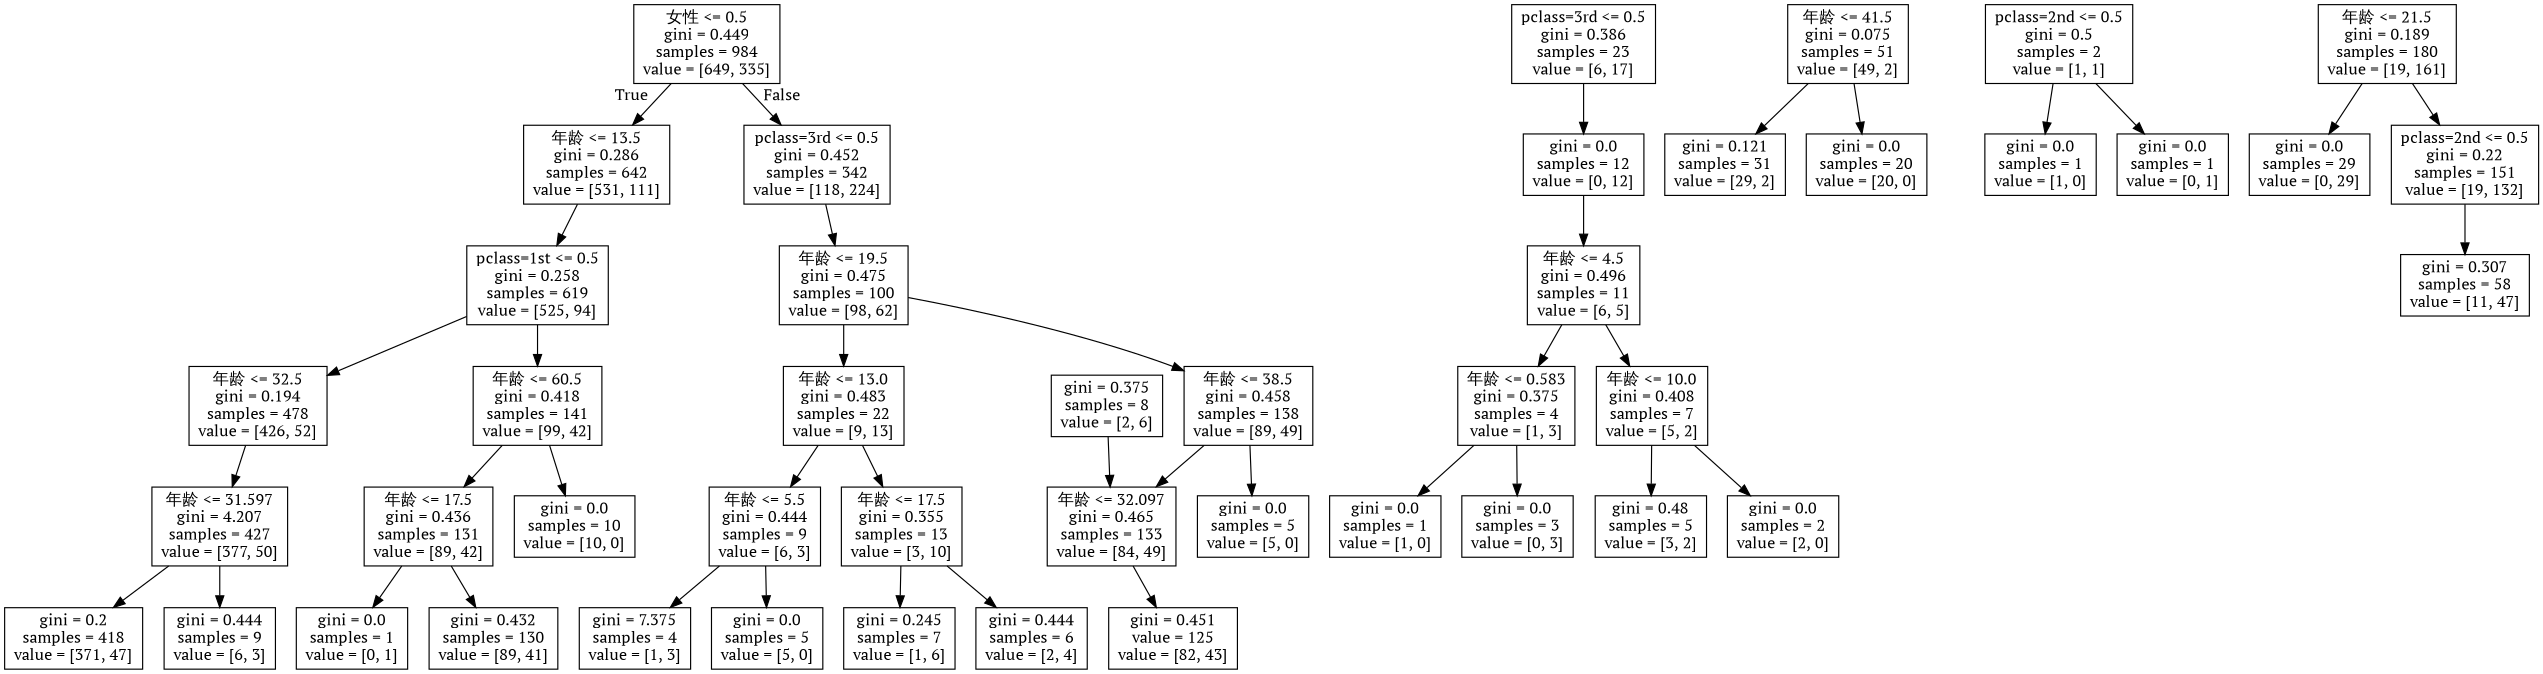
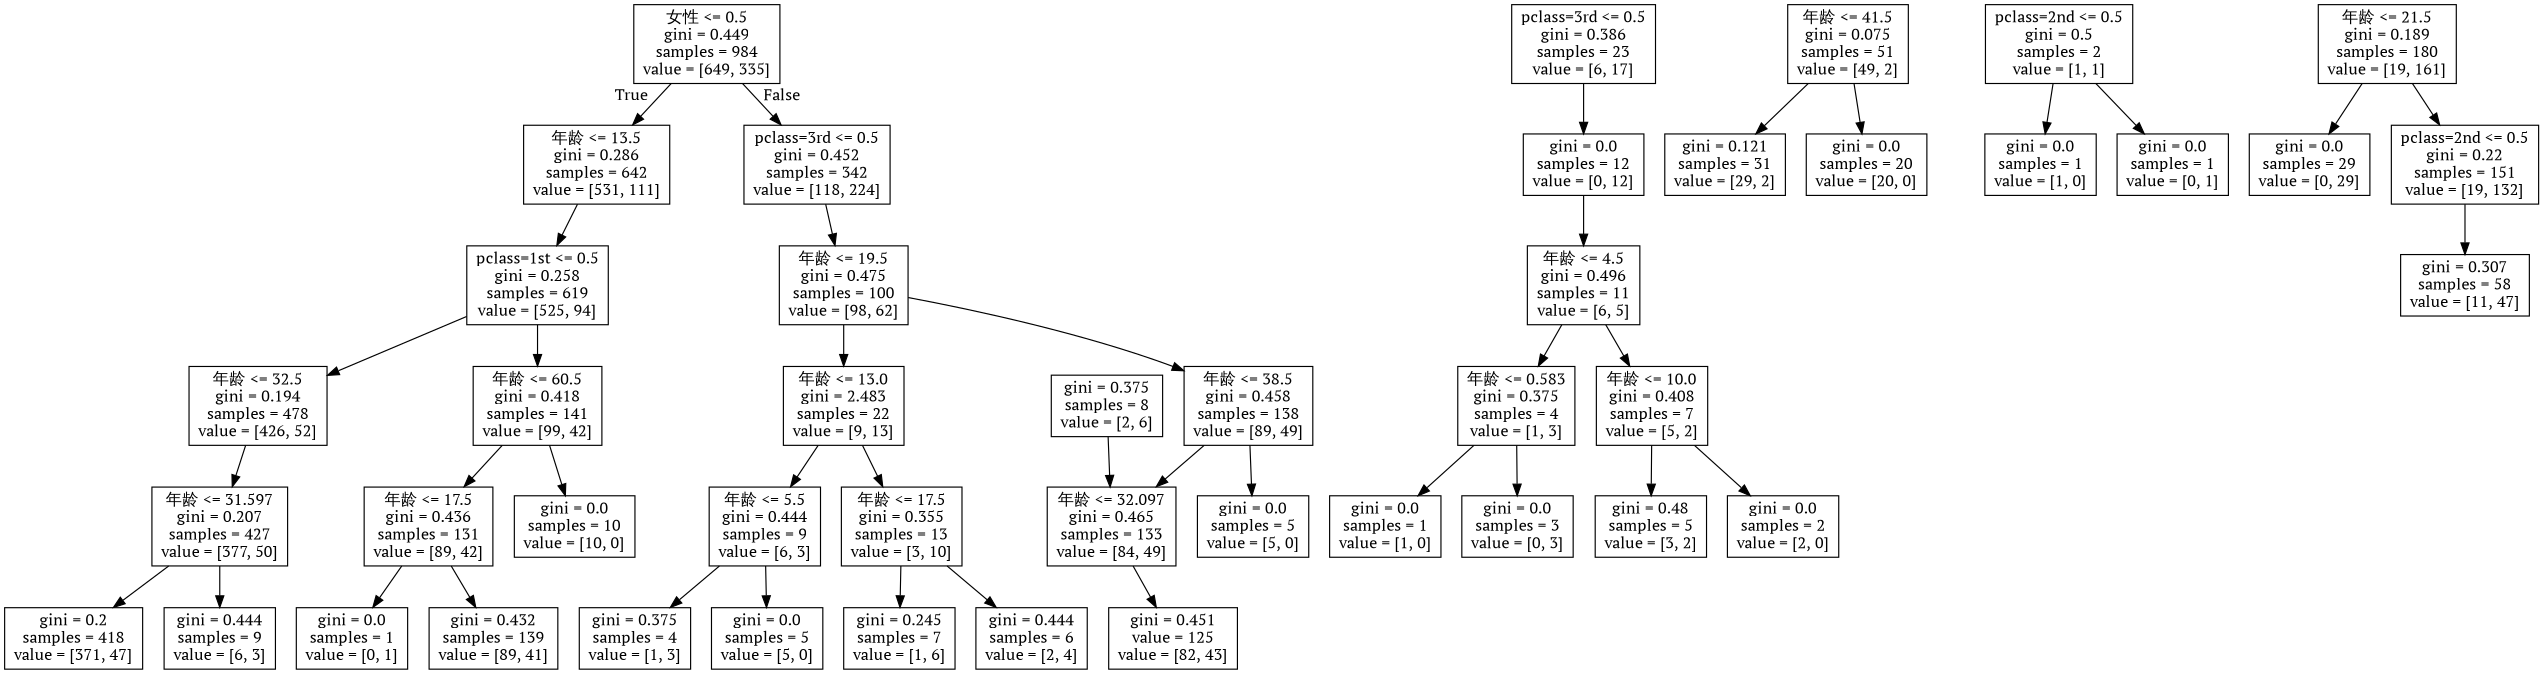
node "年龄 <= 13.0 gini = 0.483 samples = 22 value = [9, 13]": label "年龄 <= 13.0 gini = 0.483 samples = 22 value = [9, 13]" -> "年龄 <= 13.0 gini = 2.483 samples = 22 value = [9, 13]"
node "年龄 <= 31.597 gini = 4.207 samples = 427 value = [377, 50]": label "年龄 <= 31.597 gini = 4.207 samples = 427 value = [377, 50]" -> "年龄 <= 31.597 gini = 0.207 samples = 427 value = [377, 50]"
node "gini = 0.432 samples = 130 value = [89, 41]": label "gini = 0.432 samples = 130 value = [89, 41]" -> "gini = 0.432 samples = 139 value = [89, 41]"
node "gini = 7.375 samples = 4 value = [1, 3]": label "gini = 7.375 samples = 4 value = [1, 3]" -> "gini = 0.375 samples = 4 value = [1, 3]"
